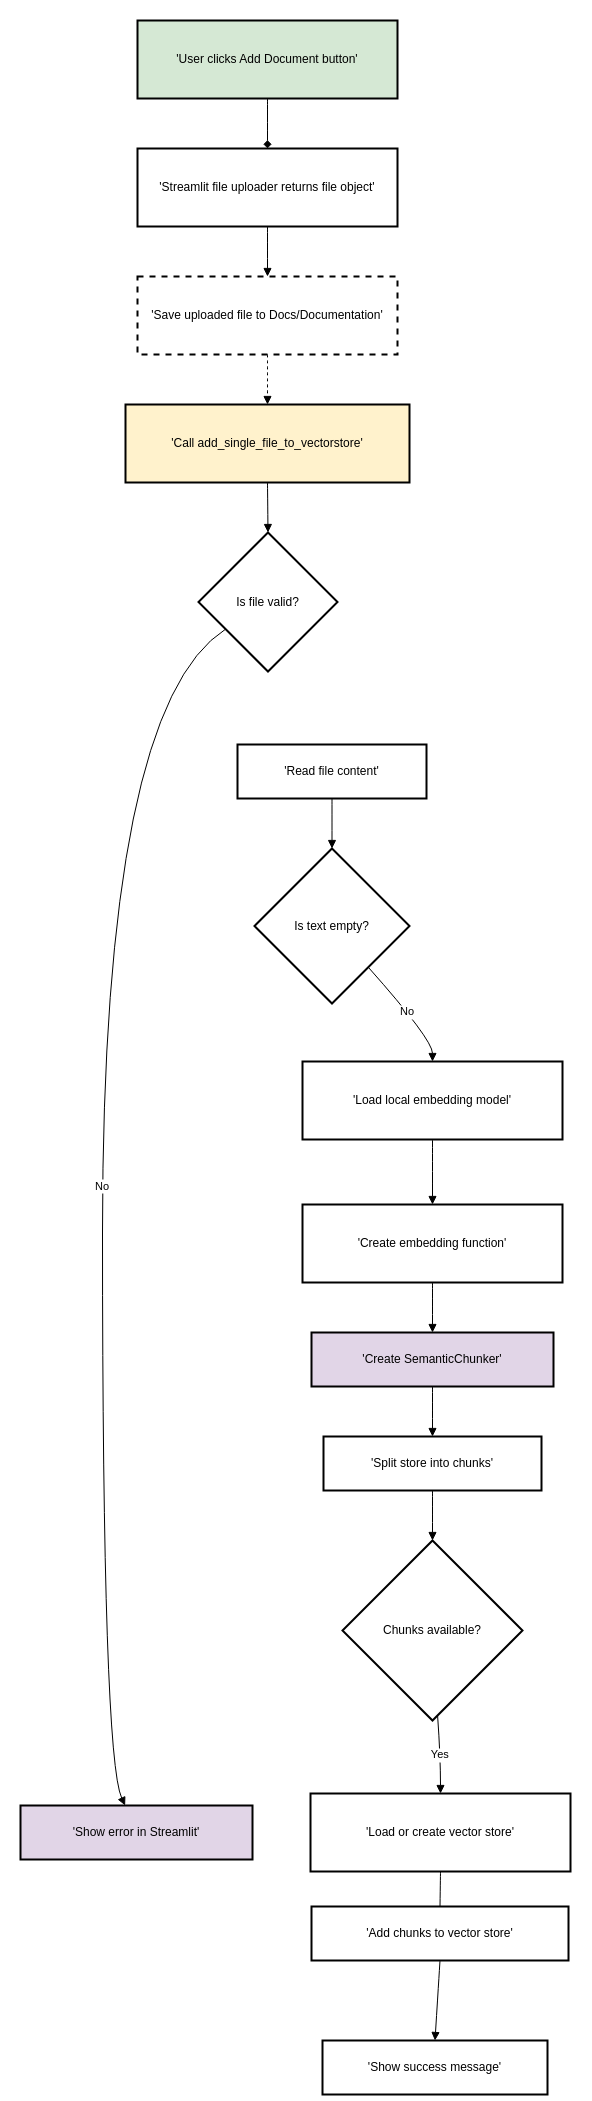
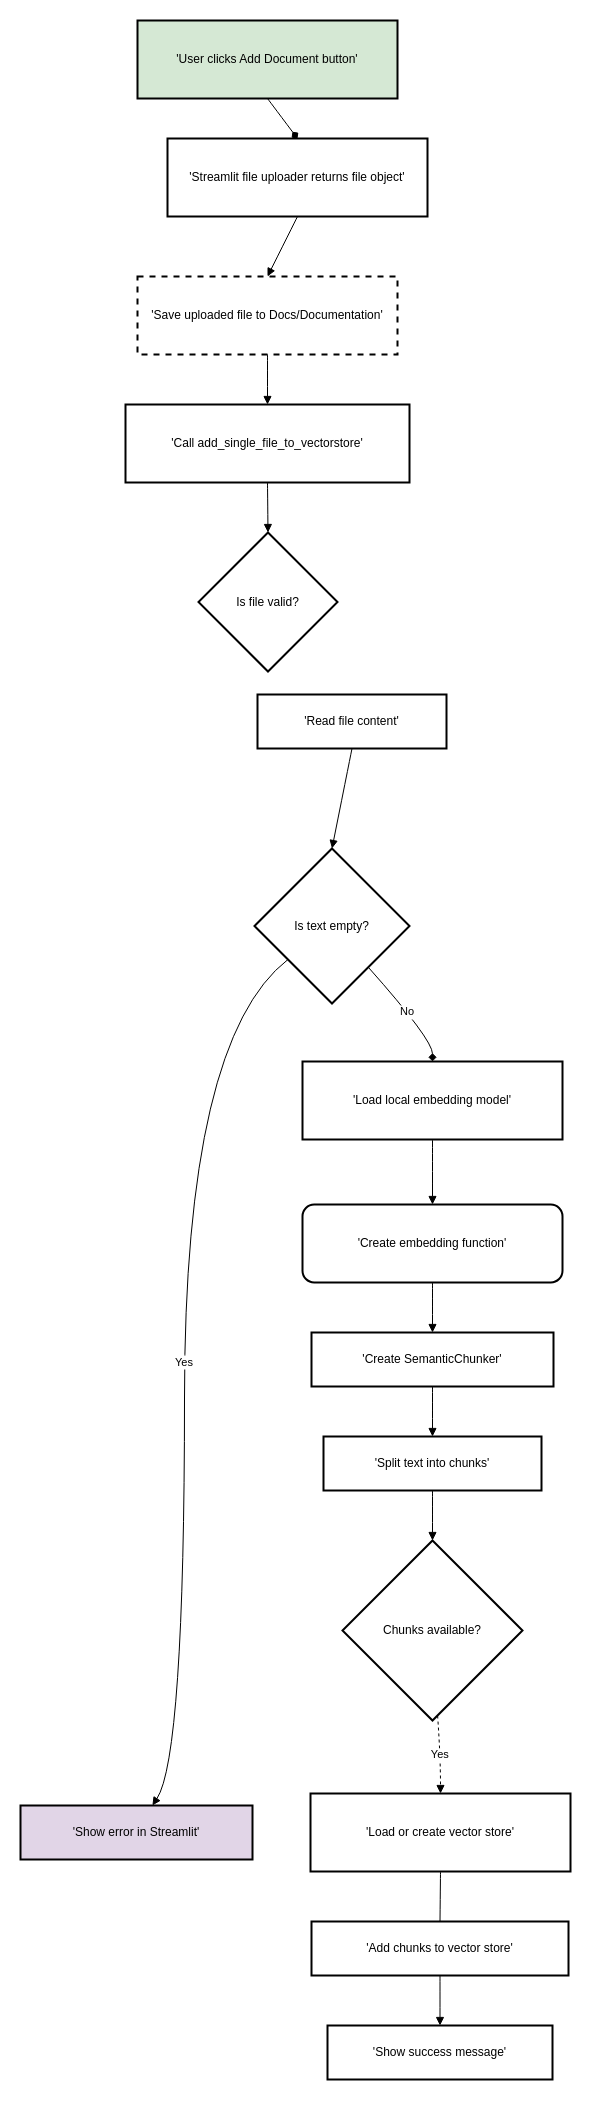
node "'Streamlit file uploader returns file object'": moved (268, 188) -> (298, 178)
edge "'Save uploaded file to Docs/Documentation'" -> "'Call add_single_file_to_vectorstore'": style dashed -> solid
node "'Call add_single_file_to_vectorstore'": fillcolor #fff2cc -> #ffffff
node "'Read file content'": moved (332, 772) -> (352, 722)
edge "Is text empty?" -> "'Load local embedding model'": arrowhead block -> diamond
edge "Is file valid?" -> "'Show error in Streamlit'": removed, label "No"
node "'Create embedding function'": shape rectangle -> rounded rectangle
node "'Create SemanticChunker'": fillcolor #e1d5e7 -> #ffffff
edge "Is text empty?" -> "'Show error in Streamlit'": added, label "Yes"
node "'Split store into chunks'": label "'Split store into chunks'" -> "'Split text into chunks'"
edge "Chunks available?" -> "'Load or create vector store'": style solid -> dashed
node "'Add chunks to vector store'": moved (440, 1934) -> (440, 1949)
node "'Show success message'": moved (435, 2068) -> (440, 2053)
